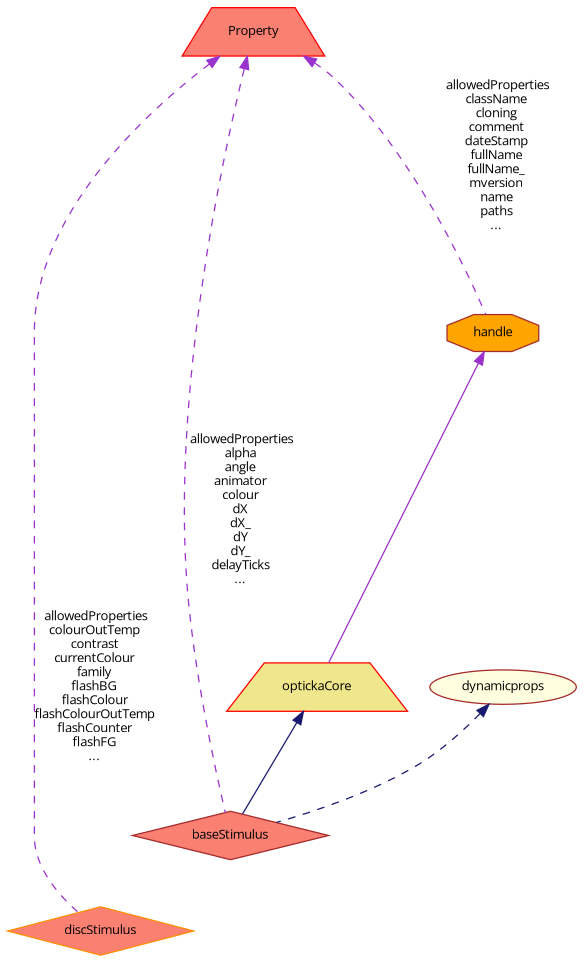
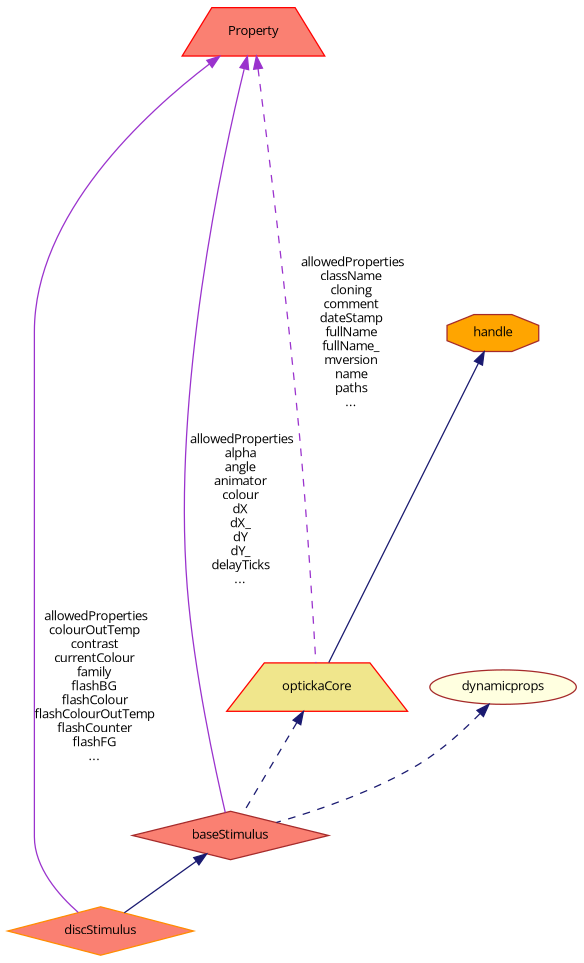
edge "handle" -> "Property": now "optickaCore" -> "Property"
edge "baseStimulus" -> "Property": style dashed -> solid
edge "discStimulus" -> "Property": style dashed -> solid
edge "optickaCore" -> "handle": color darkorchid3 -> midnightblue
edge "baseStimulus" -> "optickaCore": style solid -> dashed
edge "discStimulus" -> "baseStimulus": added
